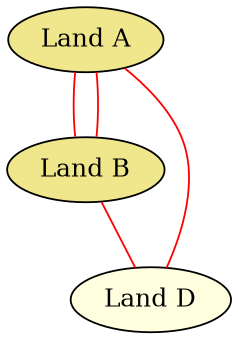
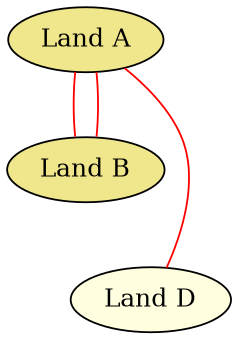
edge "Land B" -- "Land D": removed
